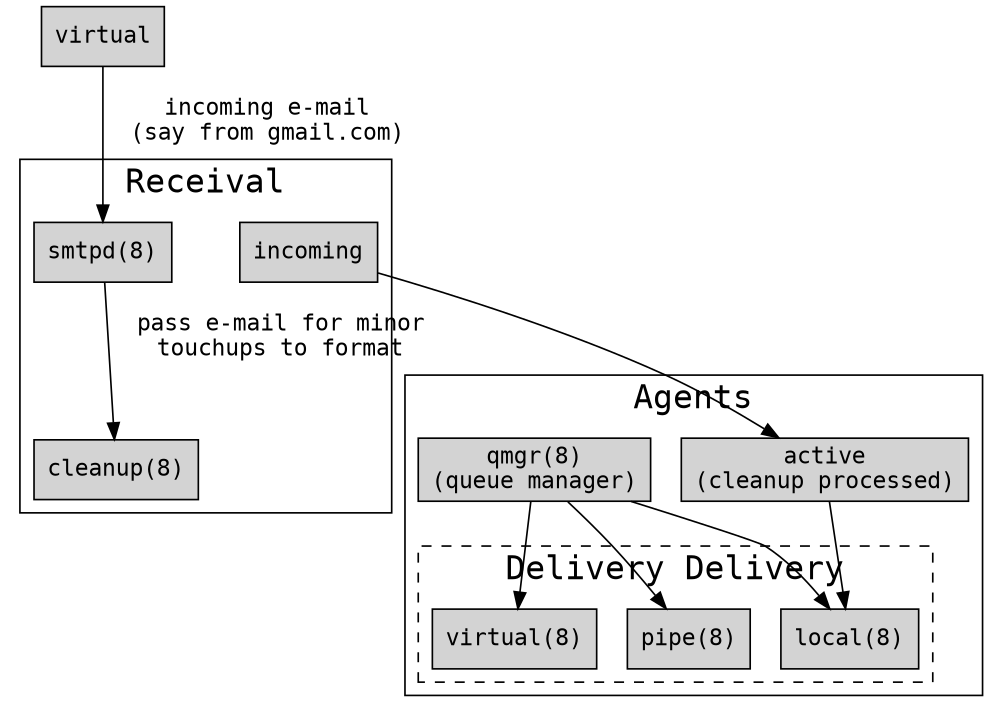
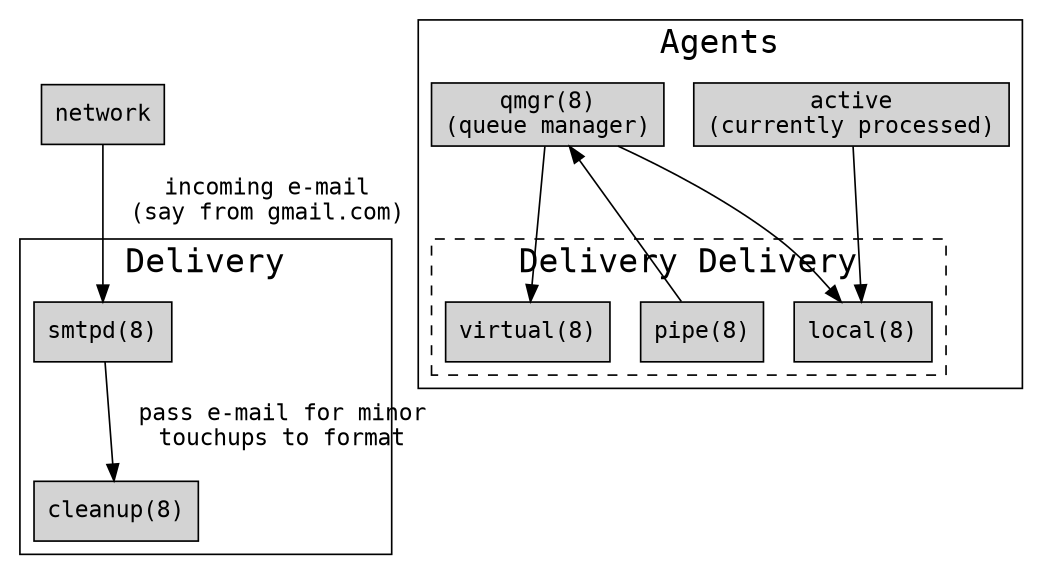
node "virtual": label "virtual" -> "network"
cluster "Receival": label "Receival" -> "Delivery"
node "incoming": removed
node "active (cleanup processed)": label "active (cleanup processed)" -> "active (currently processed)"
edge "qmgr(8) (queue manager)" -> "pipe(8)": reversed
